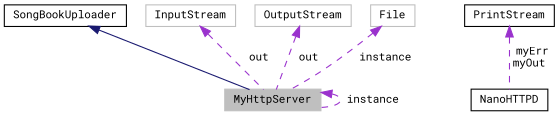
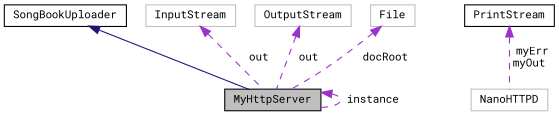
edge "MyHttpServer" -> "File": label " instance" -> " docRoot"
node "MyHttpServer": color grey75 -> black
node "NanoHTTPD": color black -> grey75
